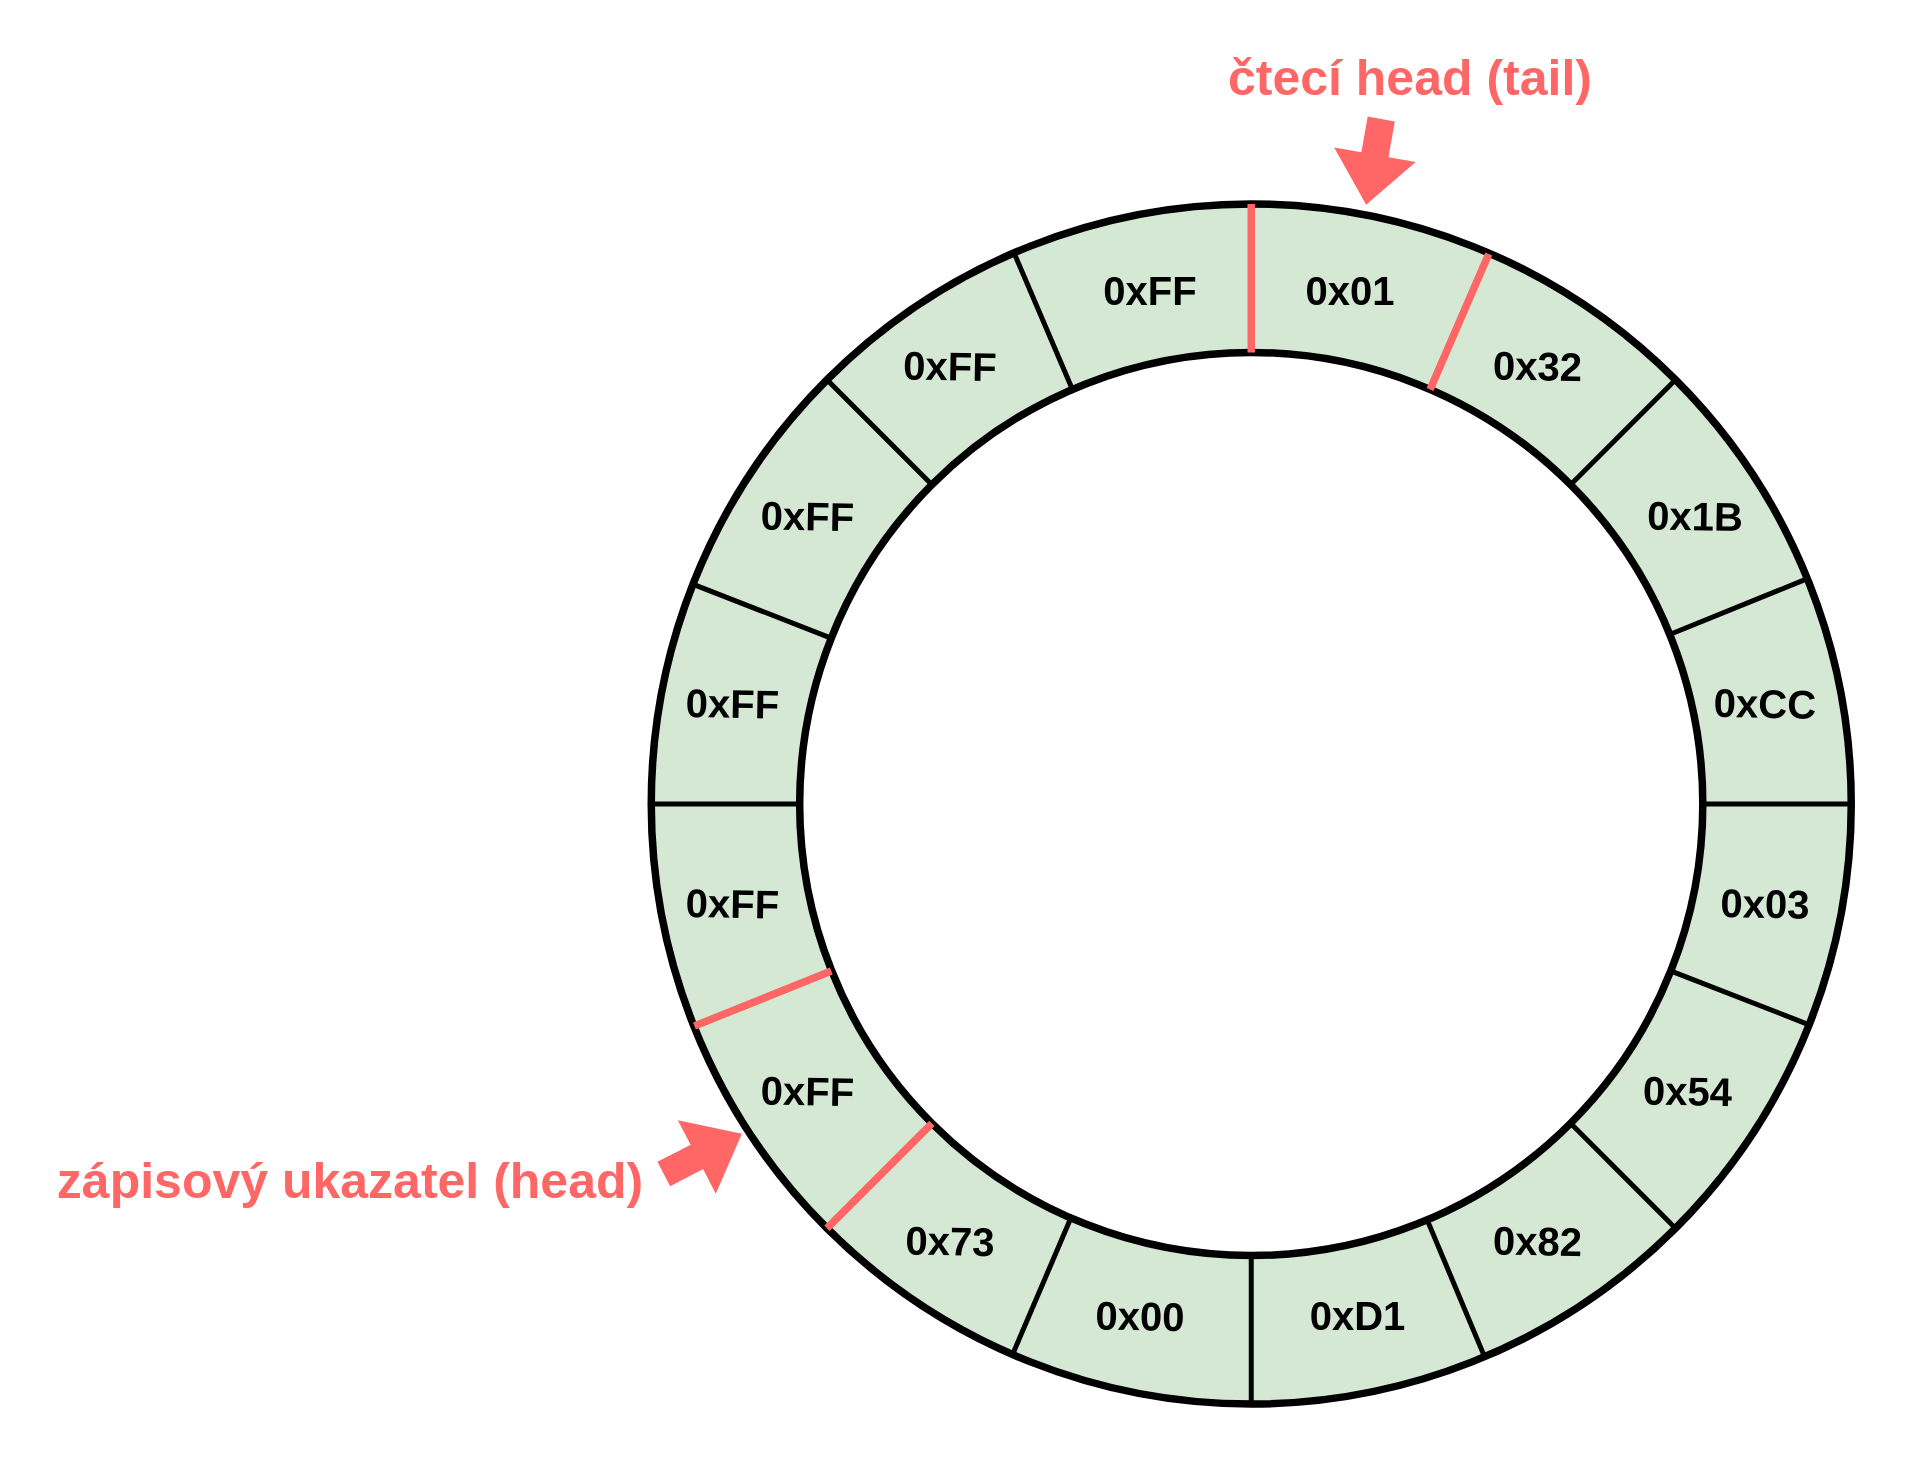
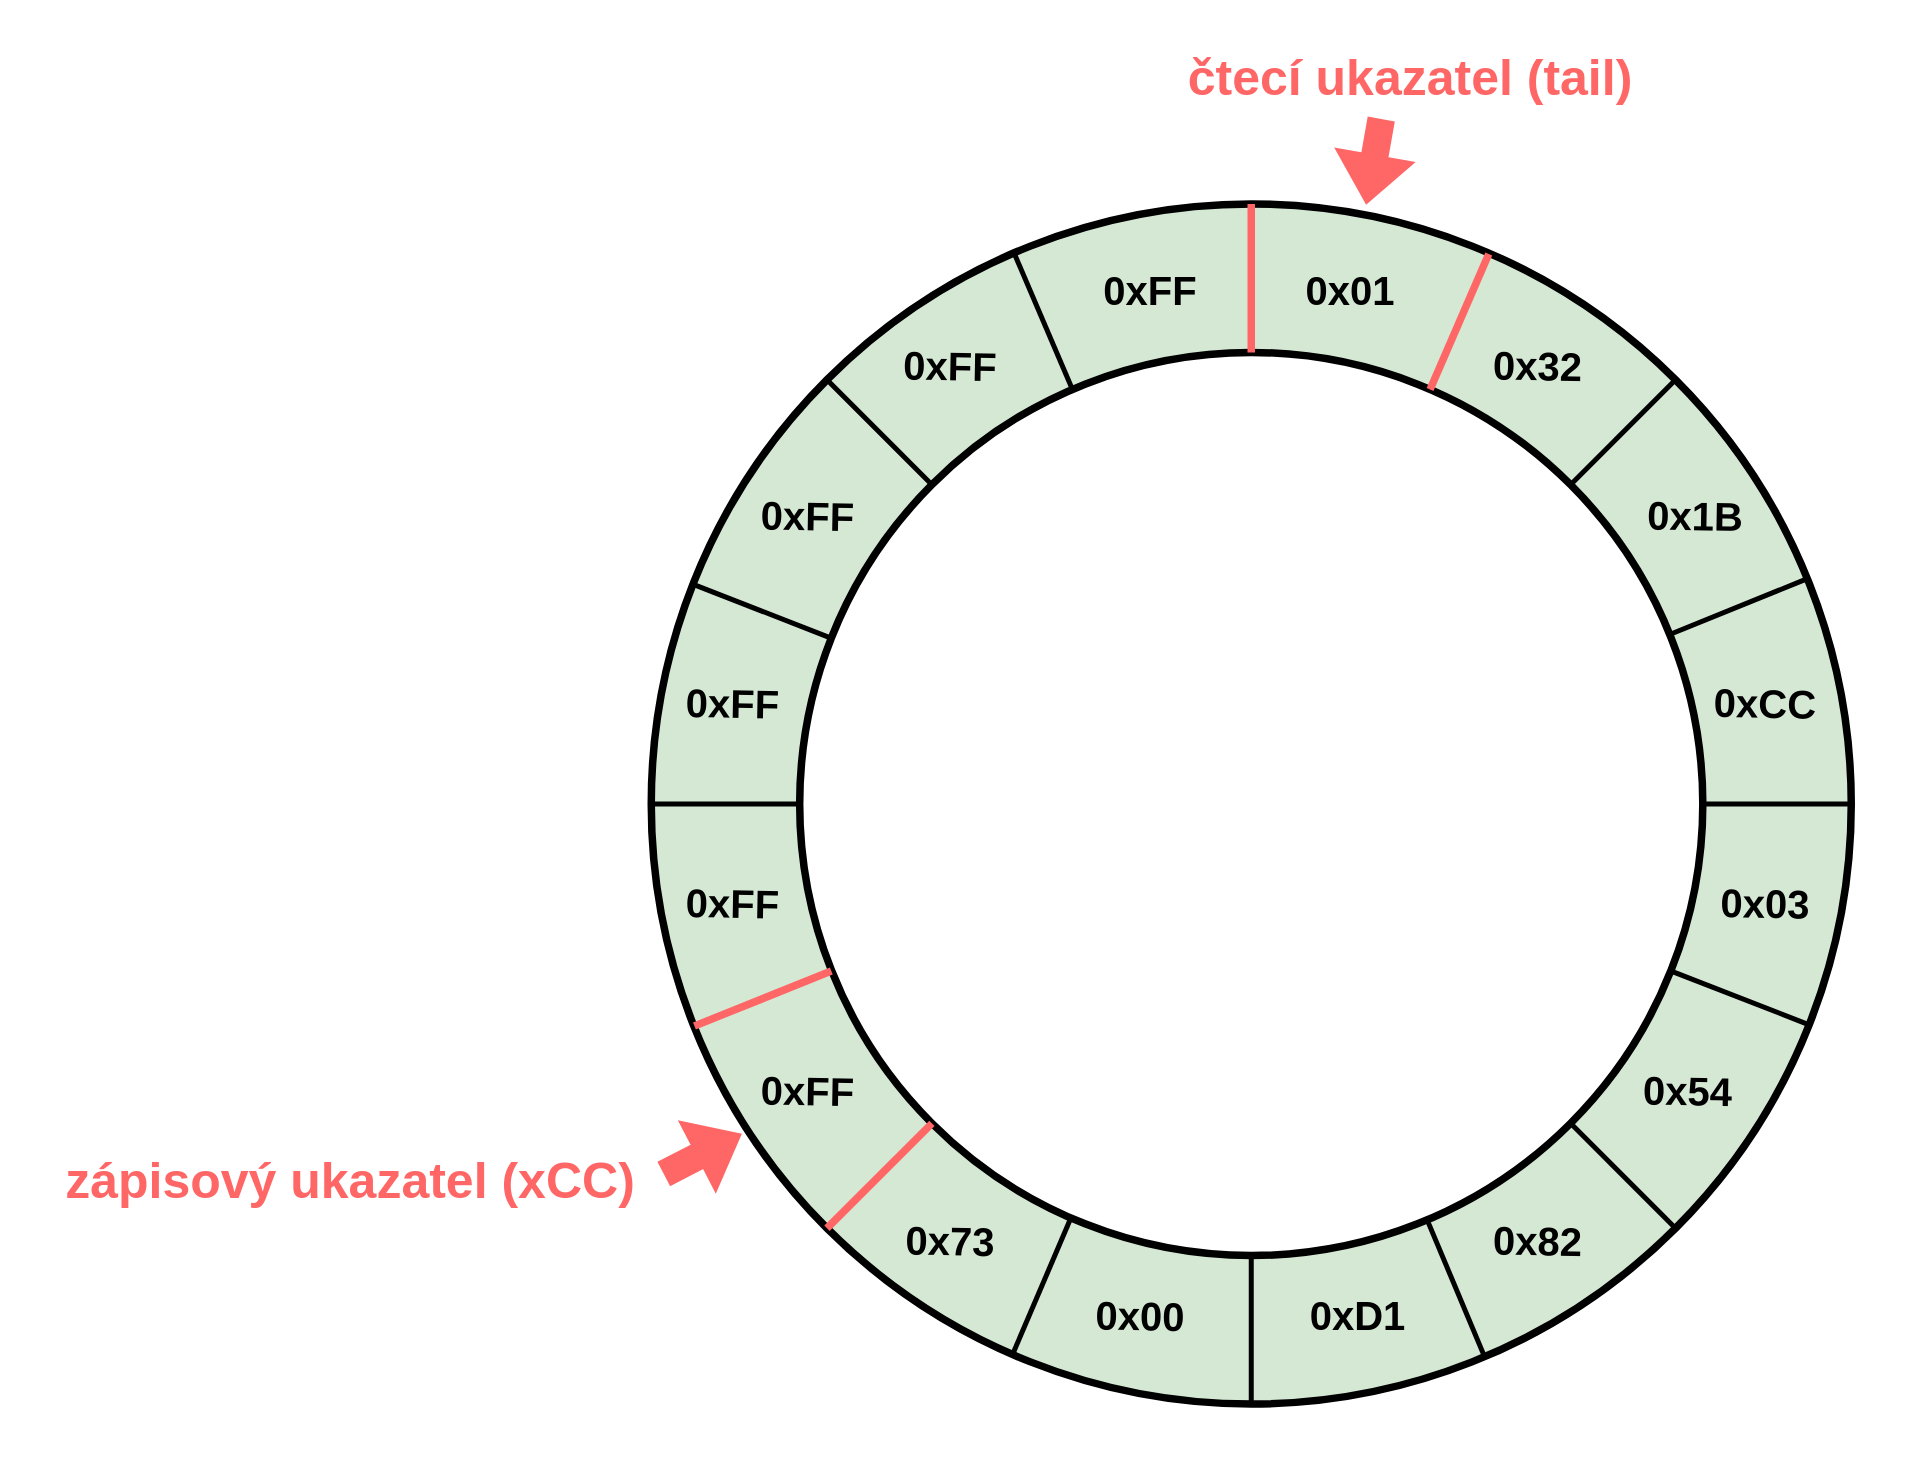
node "čtecí head (tail)": label "čtecí head (tail)" -> "čtecí ukazatel (tail)"
node "zápisový ukazatel (head)": label "zápisový ukazatel (head)" -> "zápisový ukazatel (xCC)"
